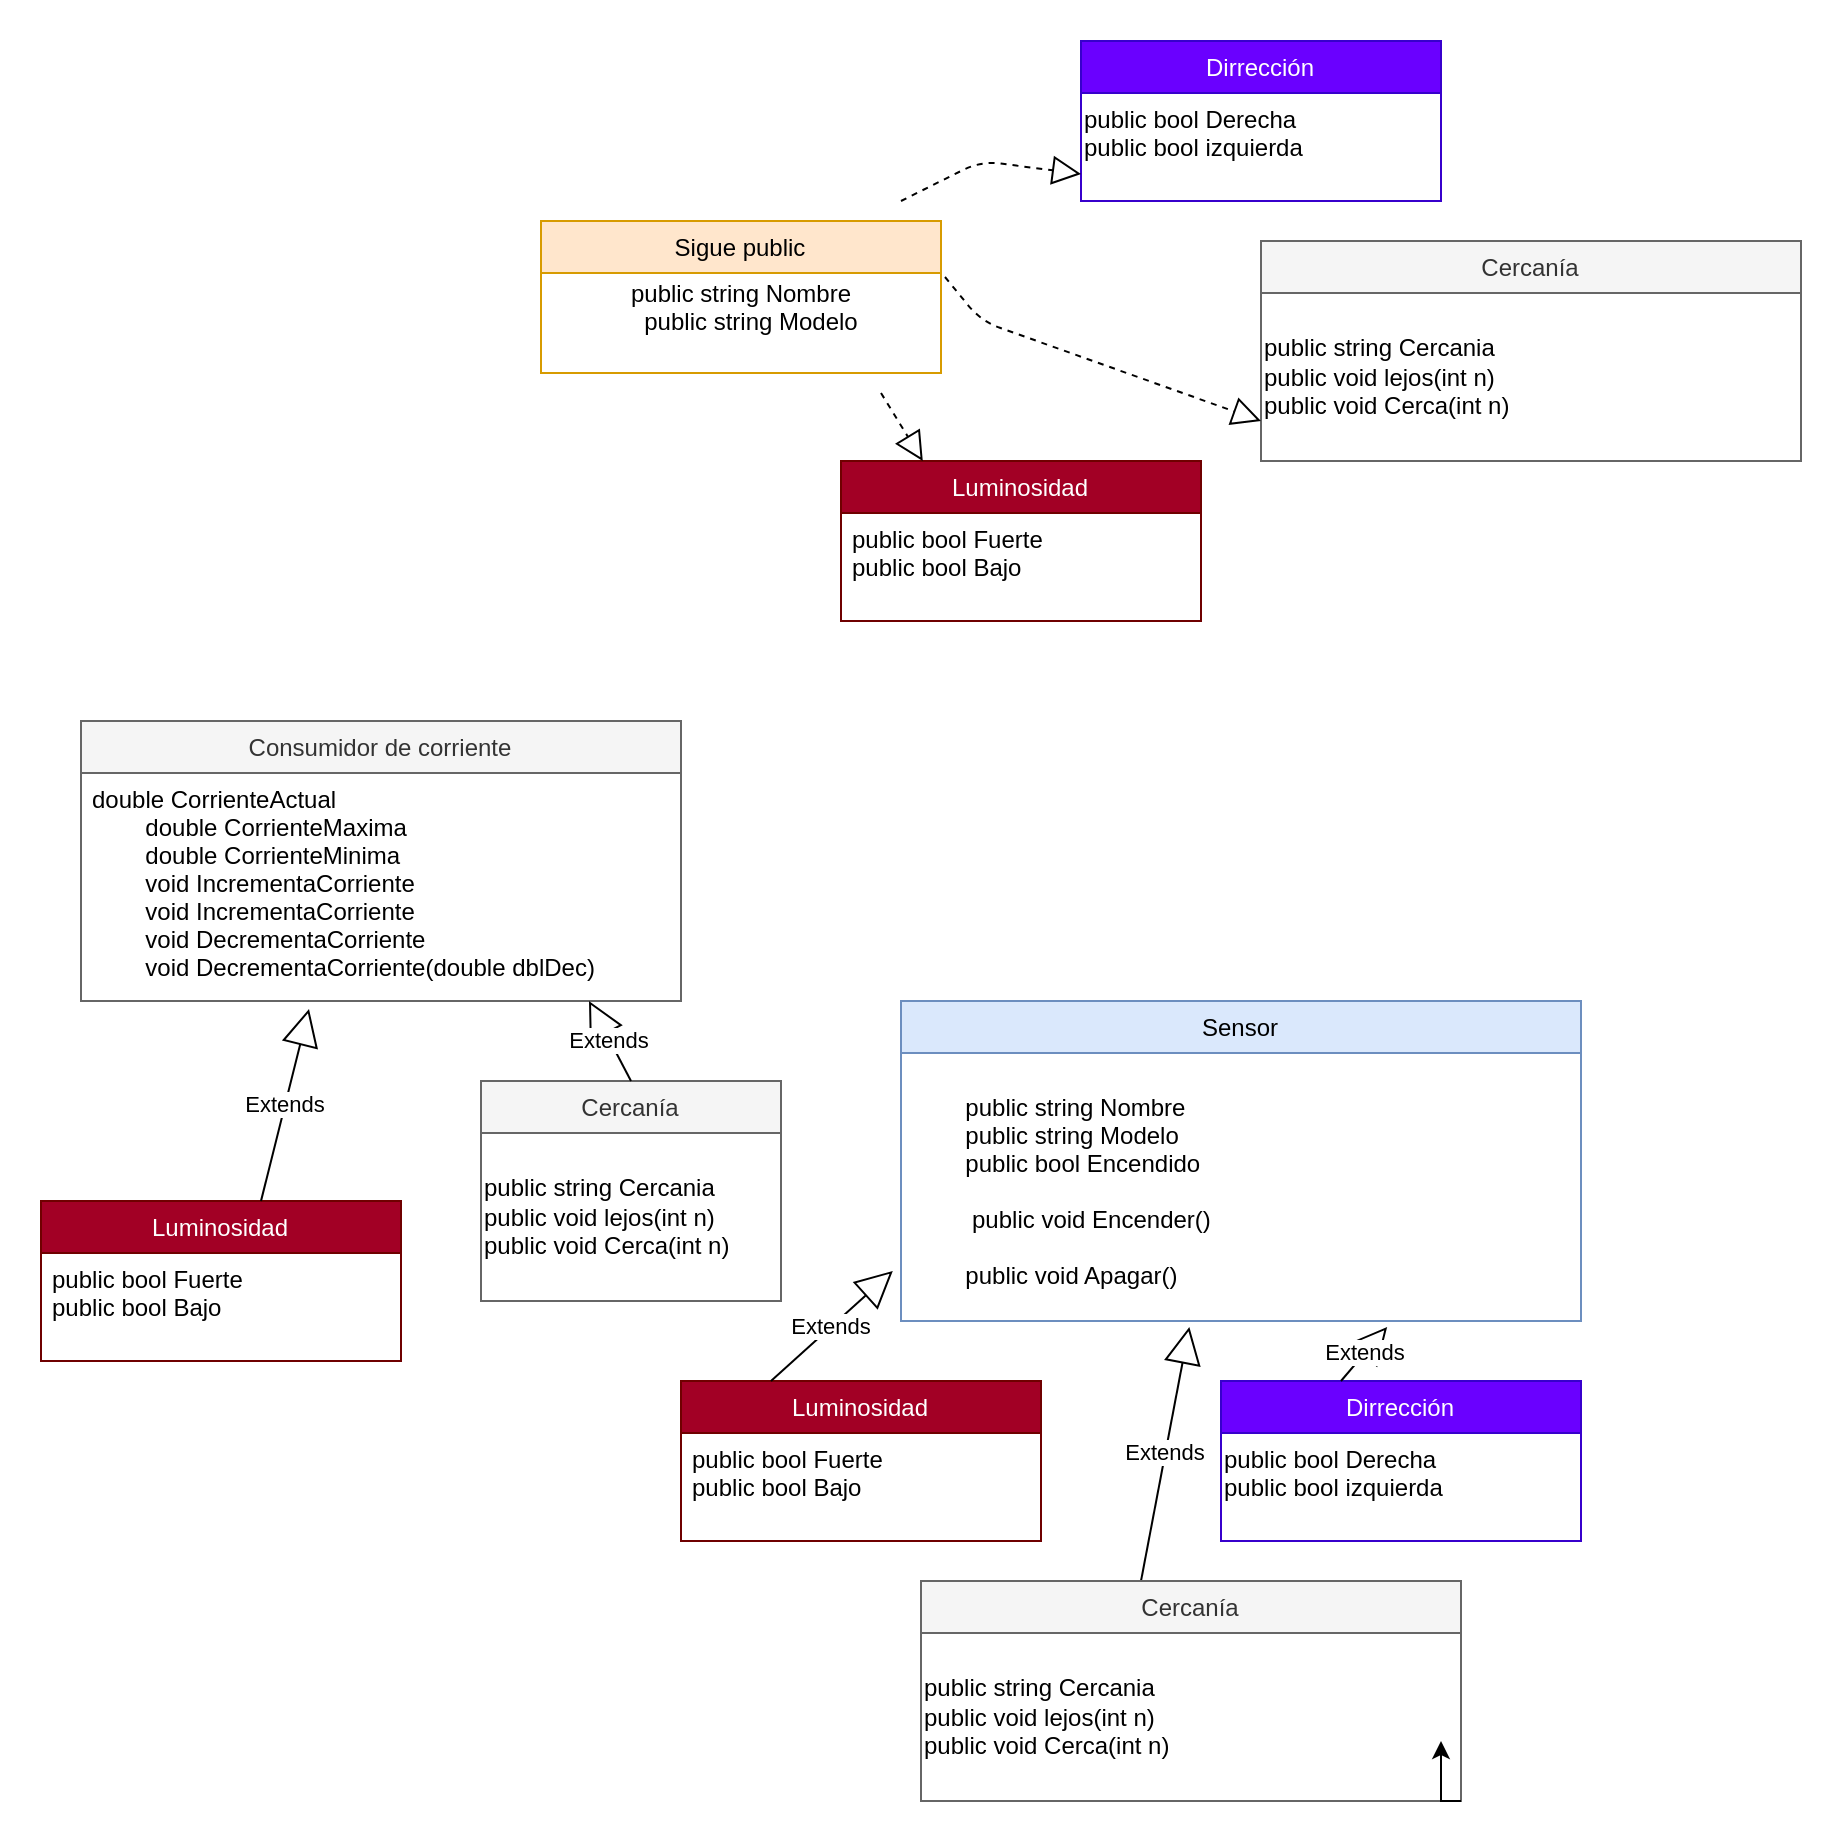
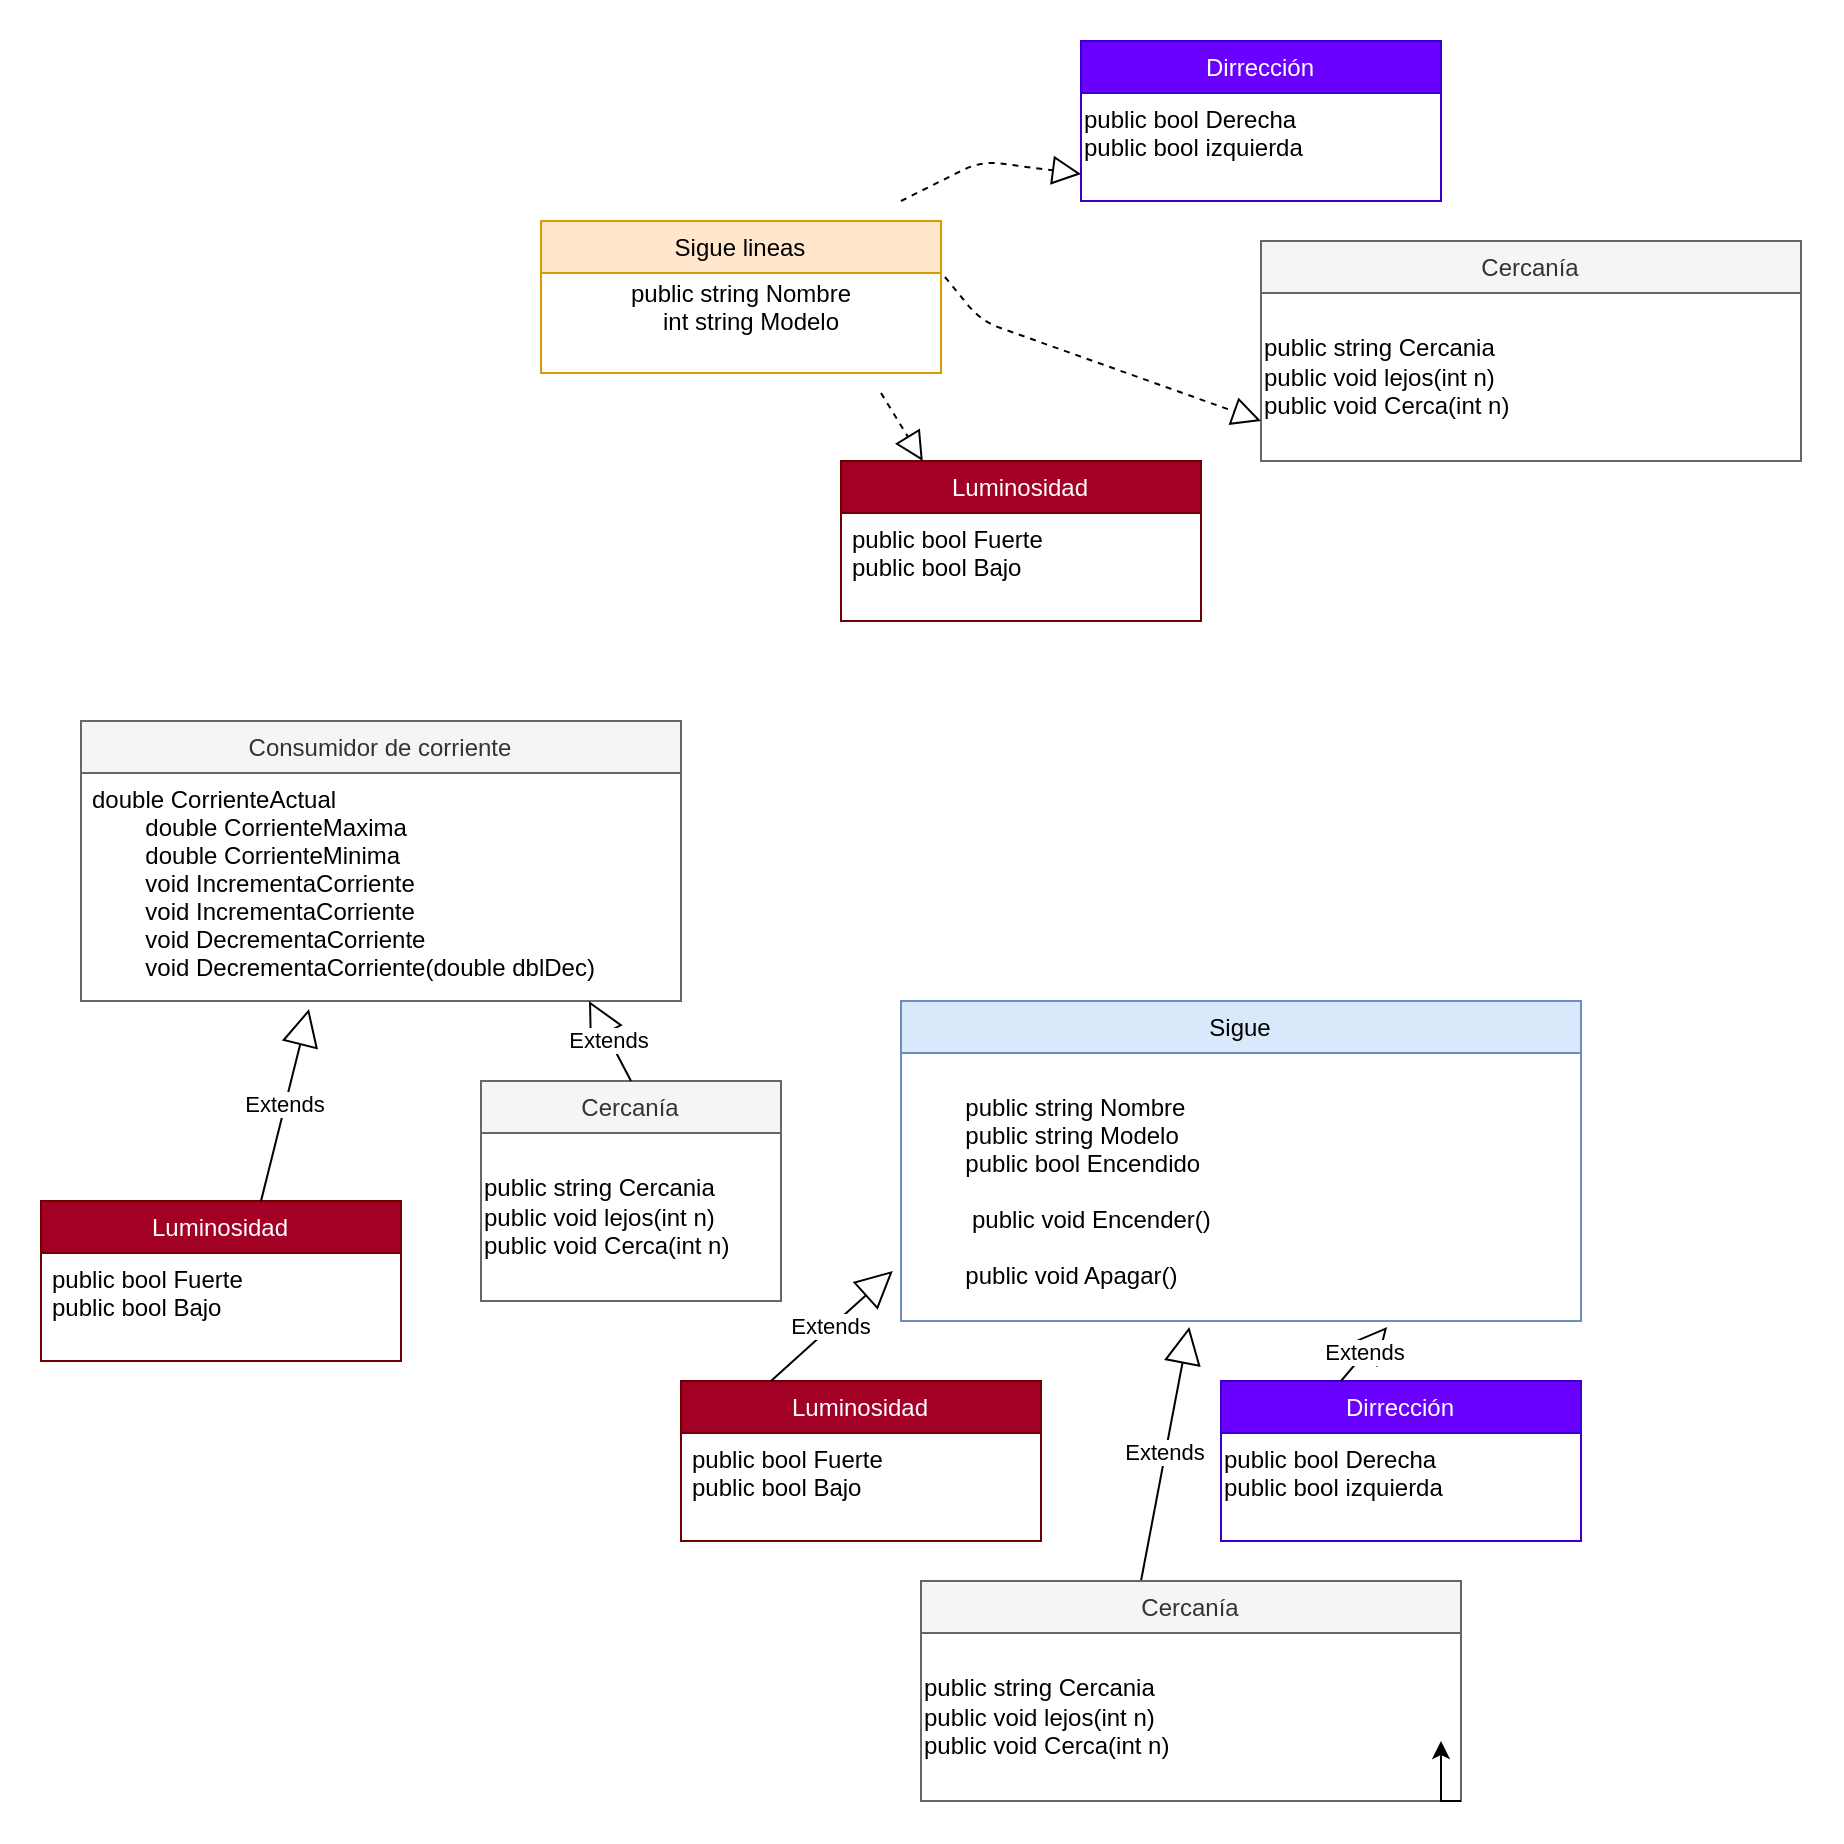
node "Sigue public": label "Sigue public" -> "Sigue lineas"
node "public string Nombre public string Modelo": label "public string Nombre public string Modelo" -> "public string Nombre int string Modelo"
node "Sensor": label "Sensor" -> "Sigue"
